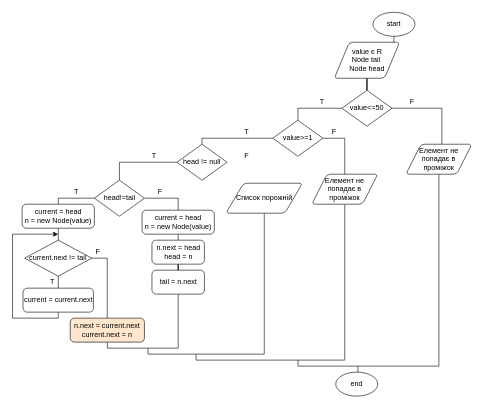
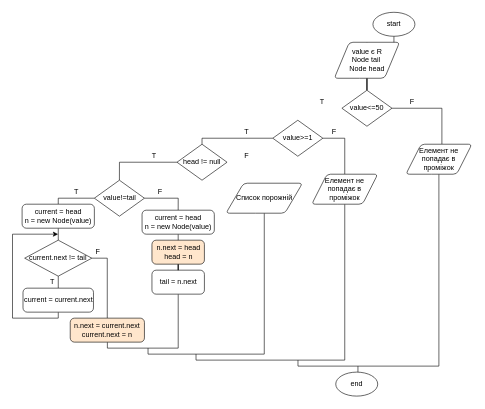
edge "value<=50" -- "value>=1": removed
node "head!=tail": label "head!=tail" -> "value!=tail"
node "n.next = head head = n": fillcolor #ffffff -> #ffe6cc
